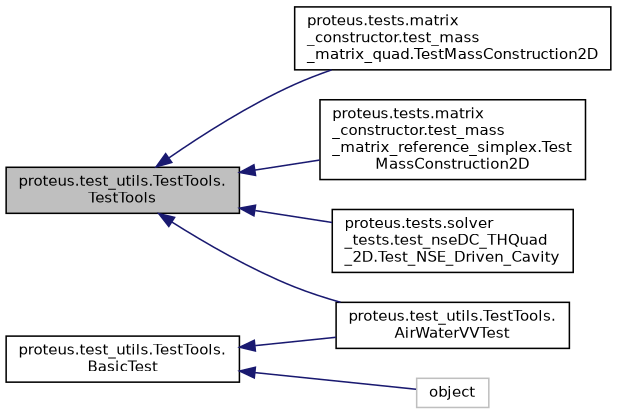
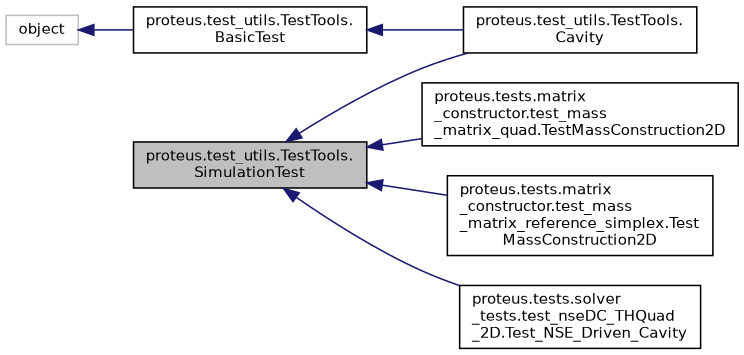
node "proteus.test_utils.TestTools. TestTools": label "proteus.test_utils.TestTools. TestTools" -> "proteus.test_utils.TestTools. SimulationTest"
node "proteus.test_utils.TestTools. AirWaterVVTest": label "proteus.test_utils.TestTools. AirWaterVVTest" -> "proteus.test_utils.TestTools. Cavity"
edge "object" -> "proteus.test_utils.TestTools. BasicTest": reversed
